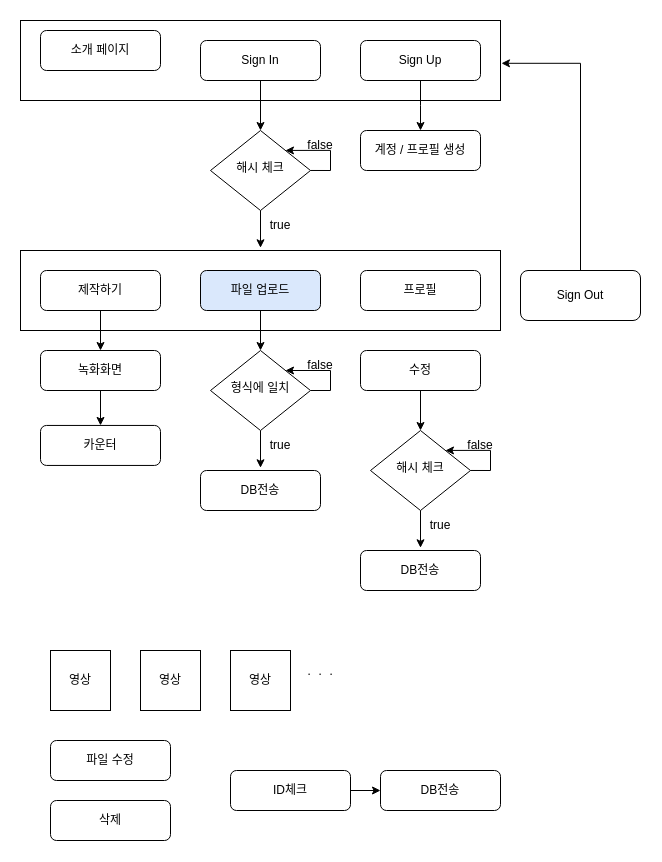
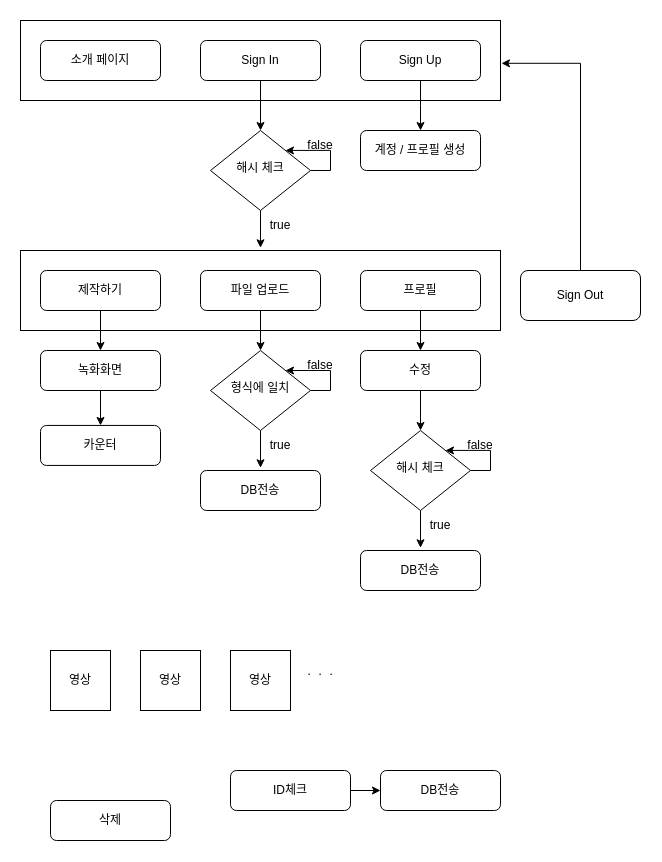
node "소개 페이지": moved (101, 51) -> (101, 61)
node "파일 업로드": fillcolor #dae8fc -> #ffffff
edge "프로필" -> "수정": added
node "파일 수정": removed
